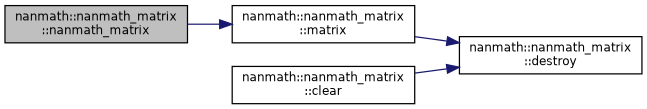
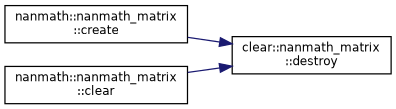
node "nanmath::nanmath_matrix ::nanmath_matrix": removed
node "nanmath::nanmath_matrix ::matrix": label "nanmath::nanmath_matrix ::matrix" -> "nanmath::nanmath_matrix ::create"
node "nanmath::nanmath_matrix ::destroy": label "nanmath::nanmath_matrix ::destroy" -> "clear::nanmath_matrix ::destroy"
